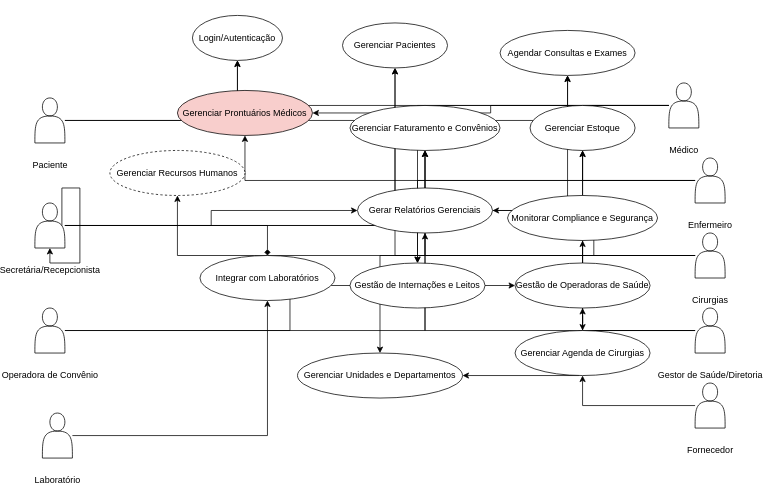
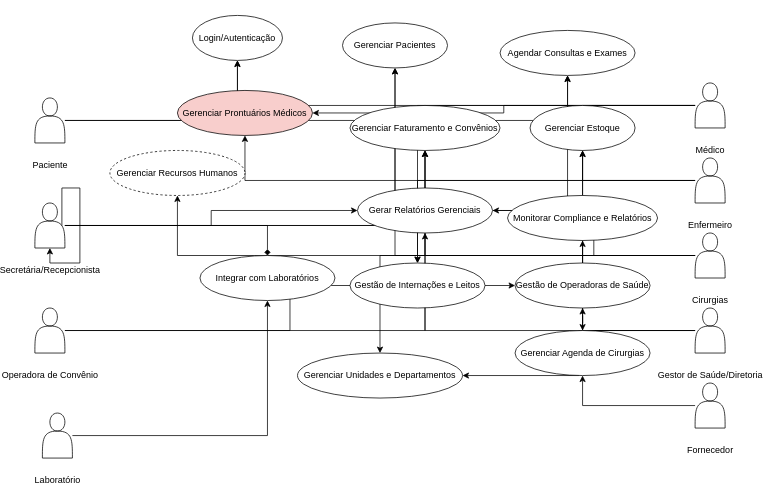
node "Médico": moved (684, 105) -> (710, 105)
node "Monitorar Compliance e Segurança": label "Monitorar Compliance e Segurança" -> "Monitorar Compliance e Relatórios"
